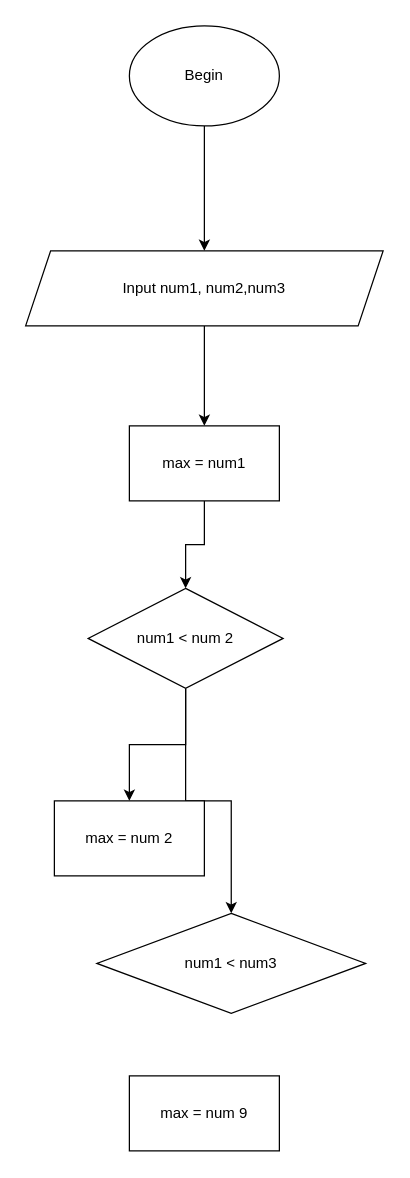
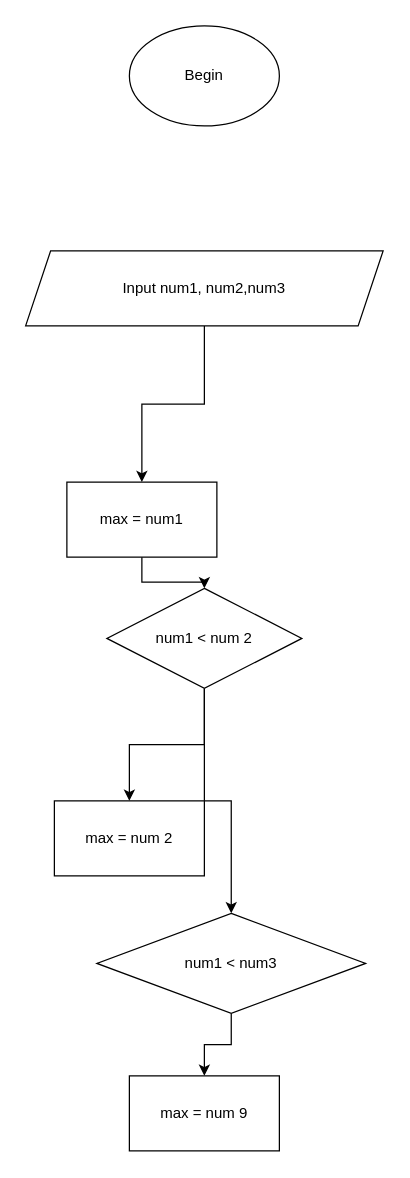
edge "Begin" -> "Input num1, num2,num3": removed
node "max = num1": moved (204, 463) -> (142, 519)
node "num1 < num 2": moved (186, 638) -> (204, 638)
edge "num1 < num3" -> "max = num 9": added
